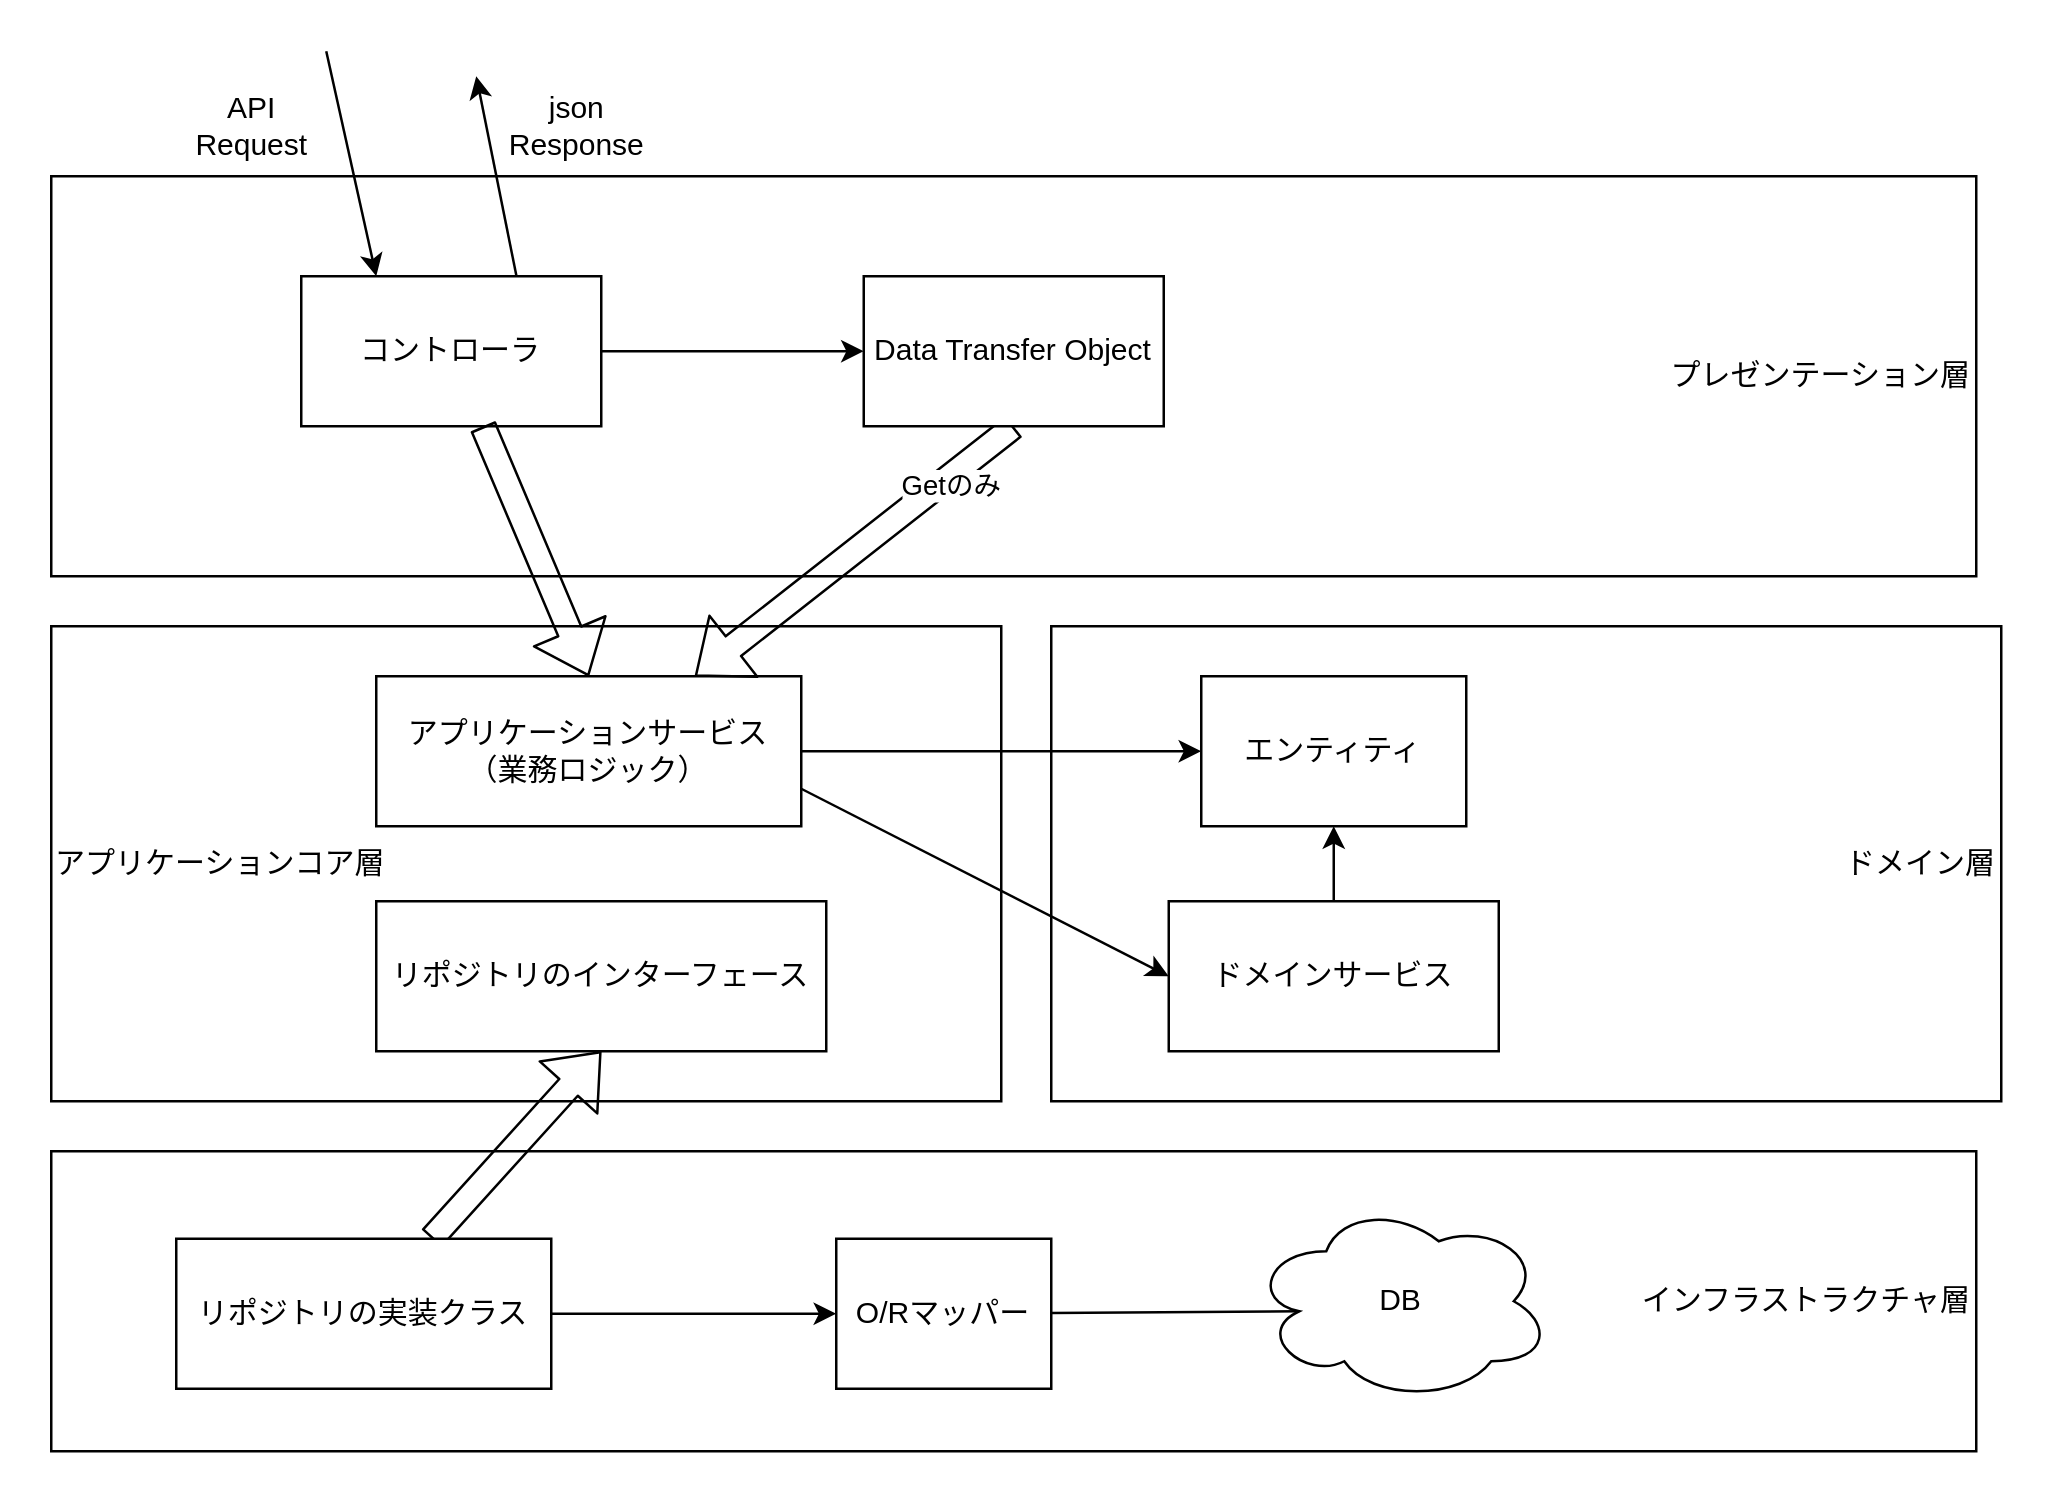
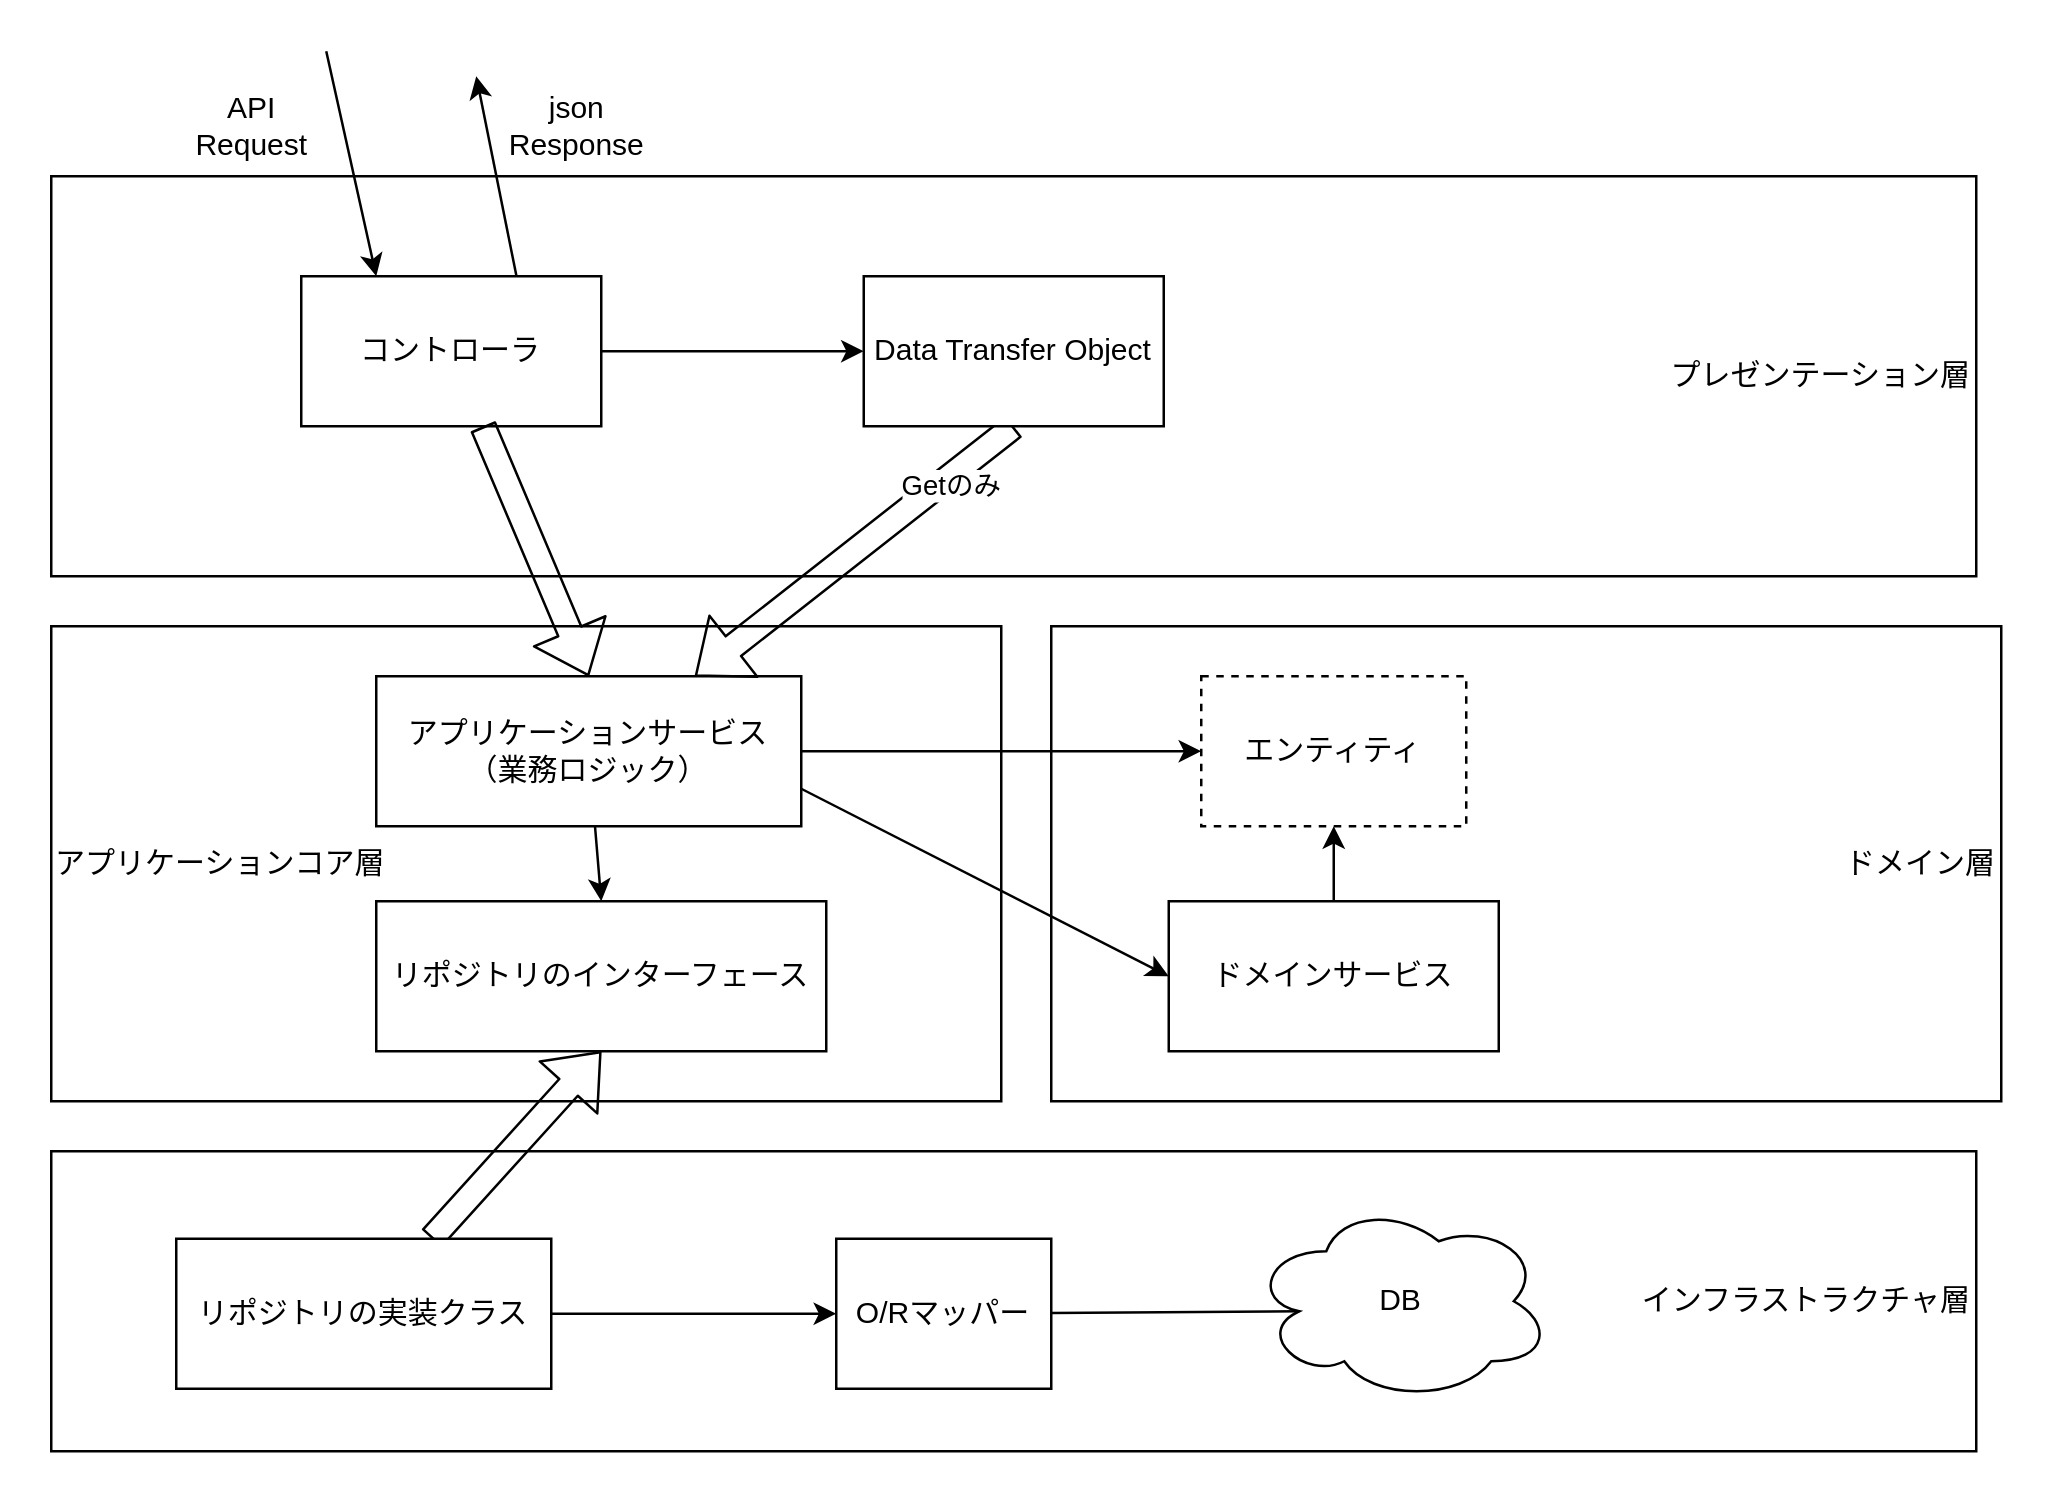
node "エンティティ": style solid -> dashed
edge "アプリケーションサービス （業務ロジック）" -> "リポジトリのインターフェース": added
